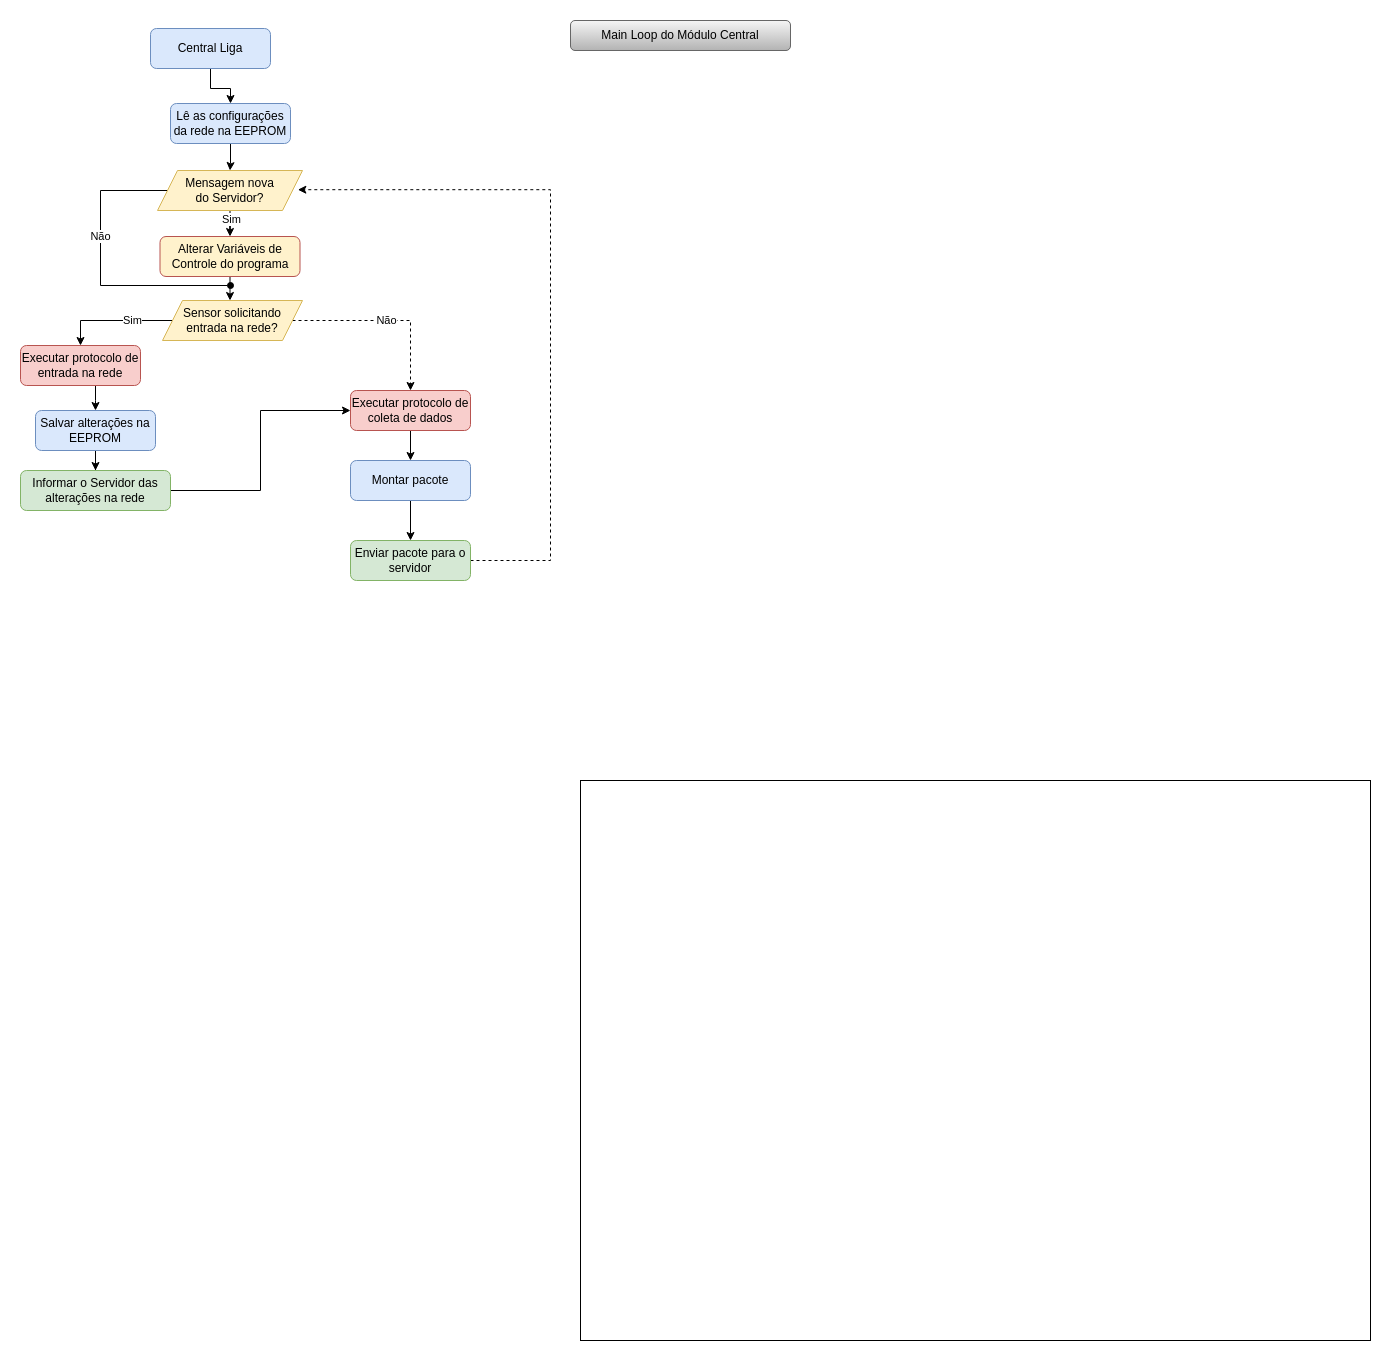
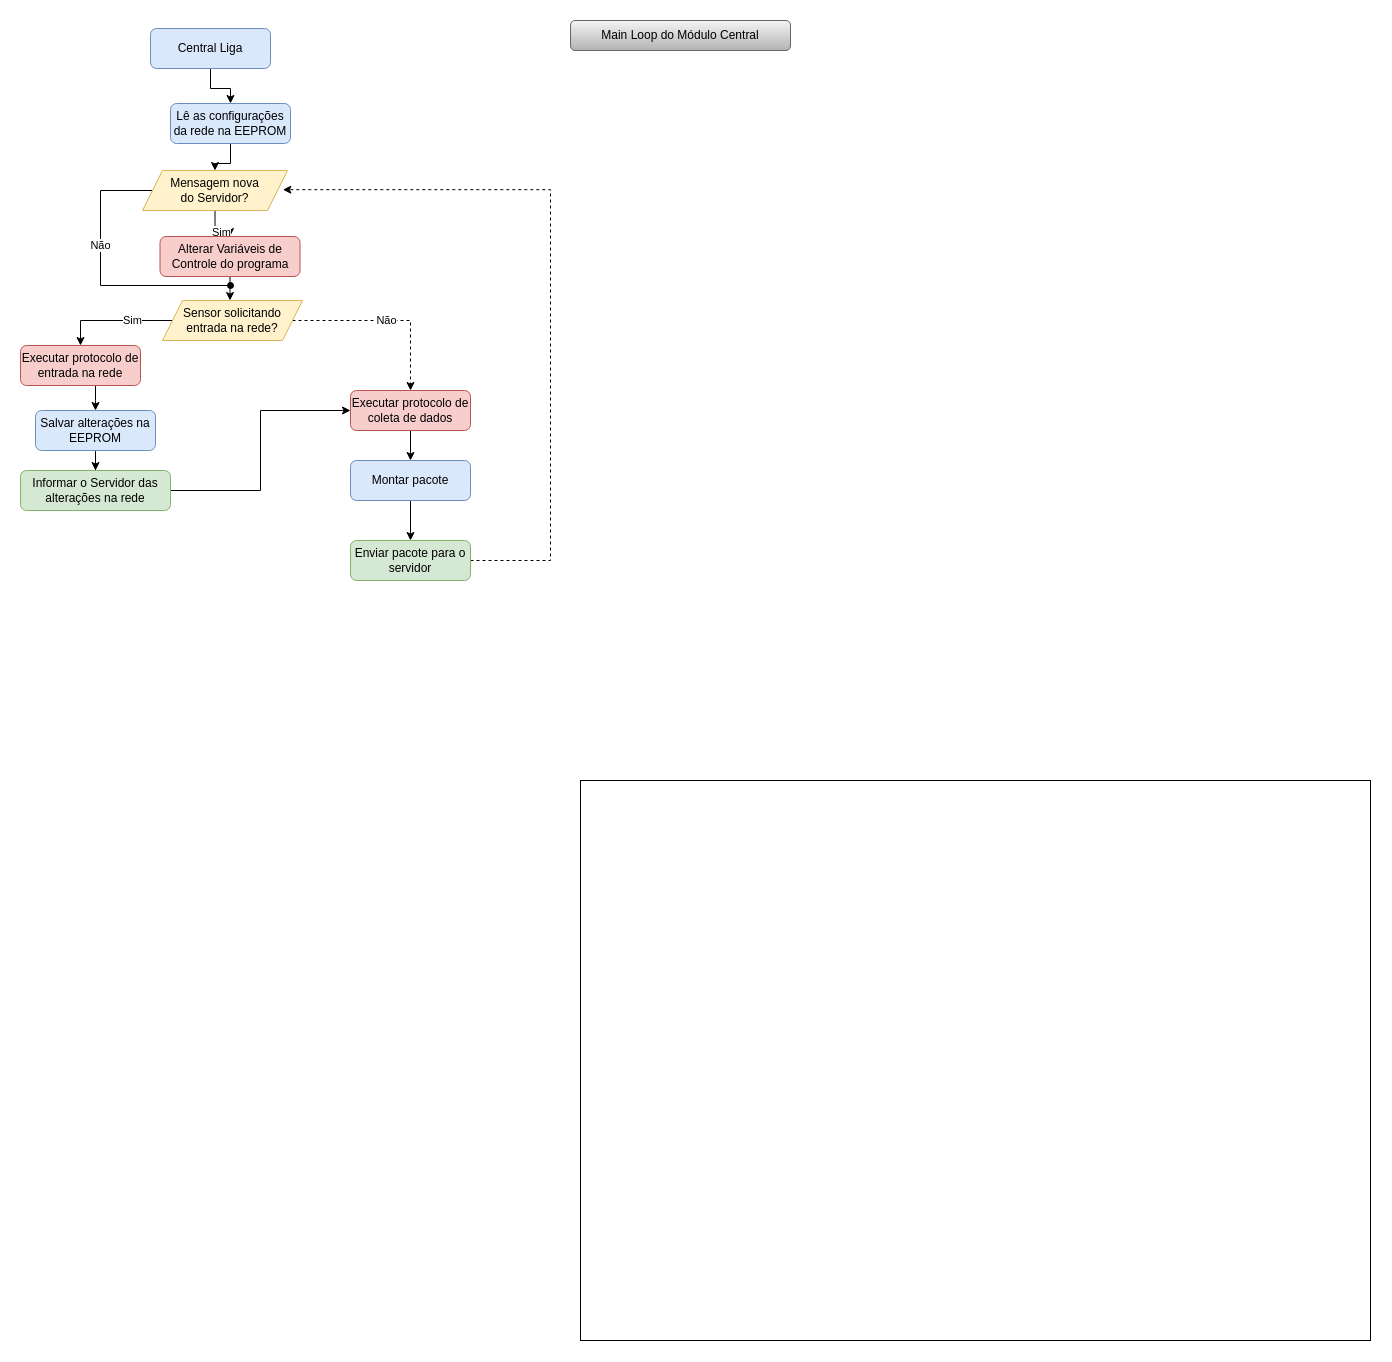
node "Mensagem nova do Servidor?": moved (230, 191) -> (215, 191)
node "Alterar Variáveis de Controle do programa": fillcolor #fff2cc -> #f8cecc
